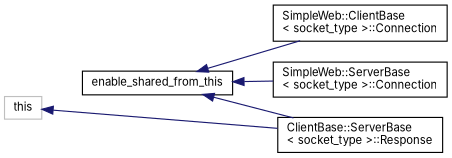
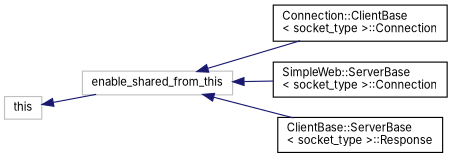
node "SimpleWeb::ClientBase < socket_type >::Connection": label "SimpleWeb::ClientBase < socket_type >::Connection" -> "Connection::ClientBase < socket_type >::Connection"
node "enable_shared_from_this": color black -> grey75
edge "ClientBase::ServerBase < socket_type >::Response" -> "this": now "enable_shared_from_this" -> "this"
